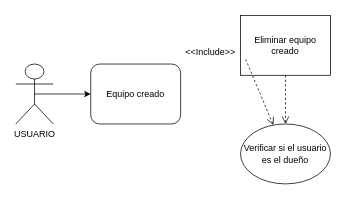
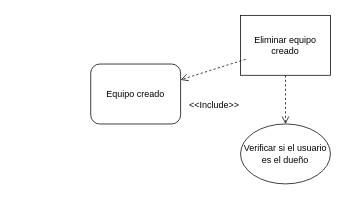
node "<<Include>>": moved (210, 53) -> (214, 105)
edge "Eliminar equipo creado" -> "Verificar si el usuario es el dueño": now "Eliminar equipo creado" -> "Equipo creado"
node "USUARIO": removed
edge "USUARIO" -> "Equipo creado": removed
